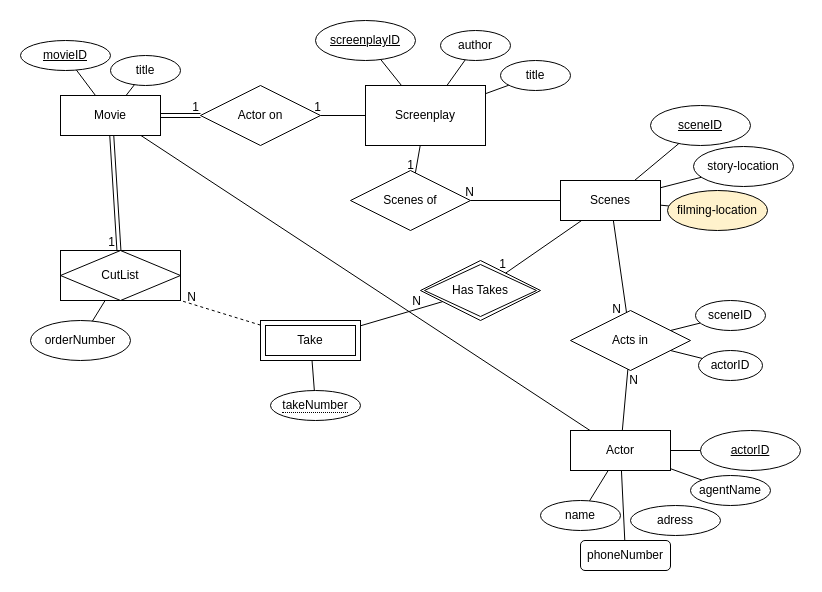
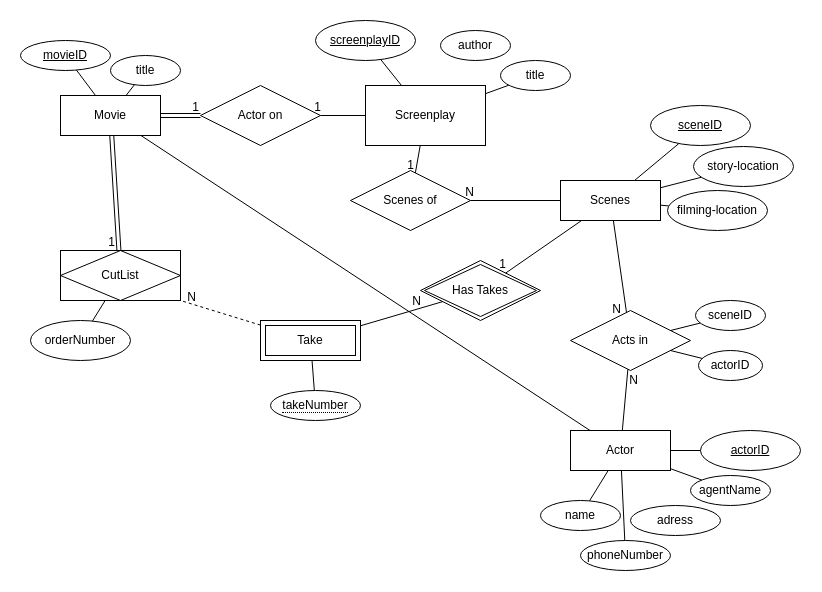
edge "author" -- "Screenplay": removed
node "filming-location": fillcolor #fff2cc -> #ffffff
node "phoneNumber": shape rounded rectangle -> ellipse
